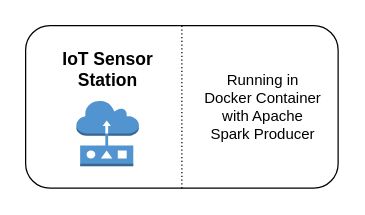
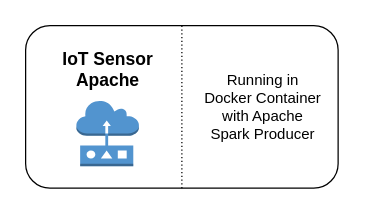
node "IoT Sensor Station": label "IoT Sensor Station" -> "IoT Sensor Apache"
